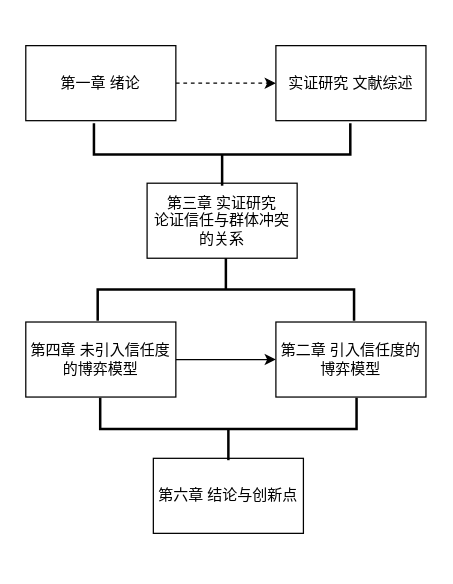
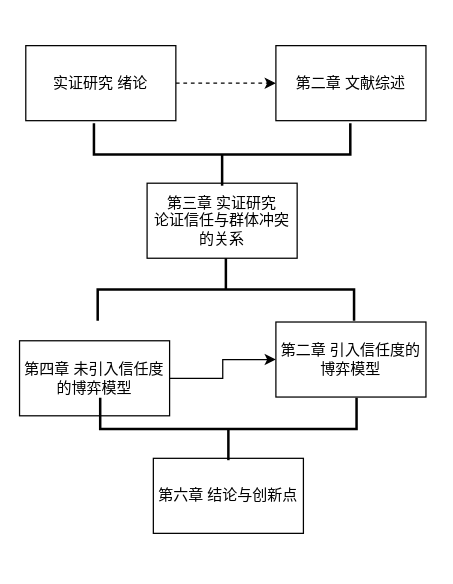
node "第一章 绪论": label "第一章 绪论" -> "实证研究 绪论"
node "实证研究 文献综述": label "实证研究 文献综述" -> "第二章 文献综述"
node "第四章 未引入信任度的博弈模型": moved (101, 359) -> (94, 378)
